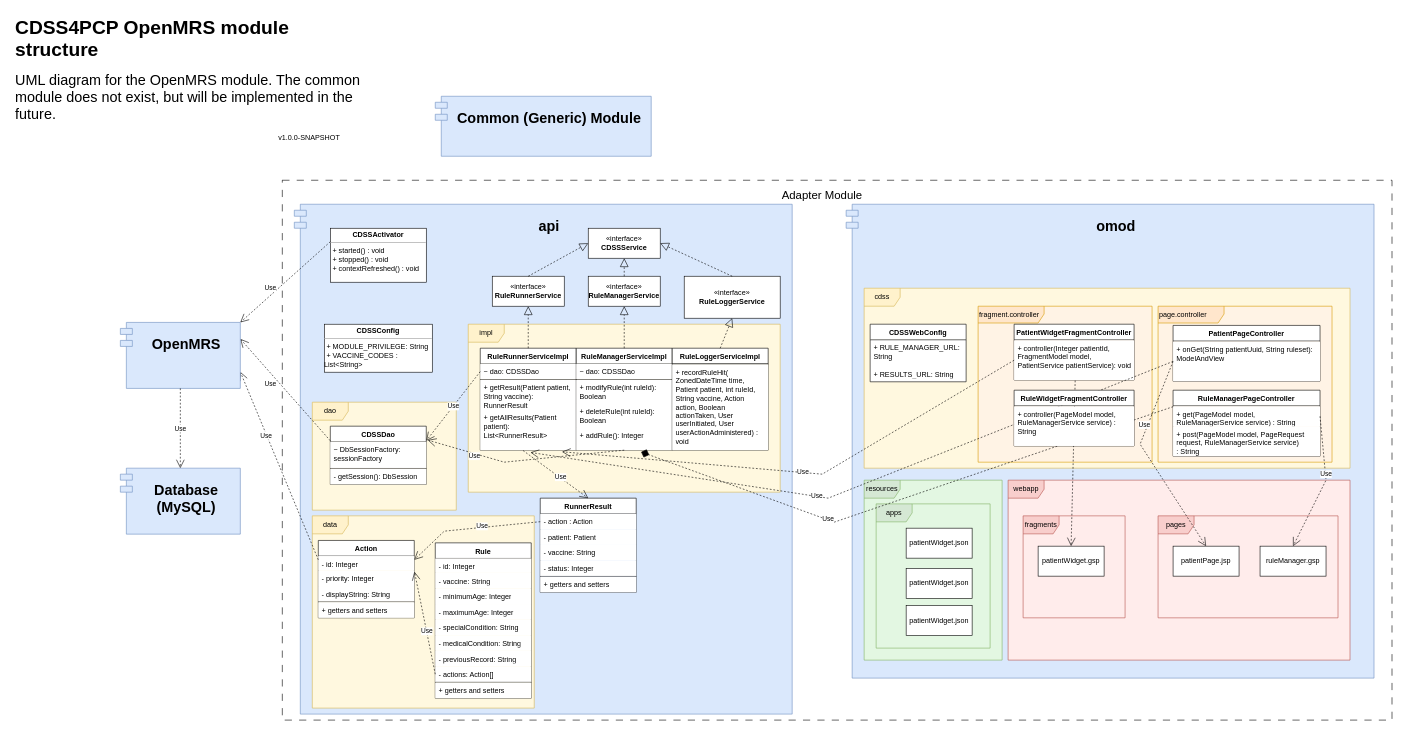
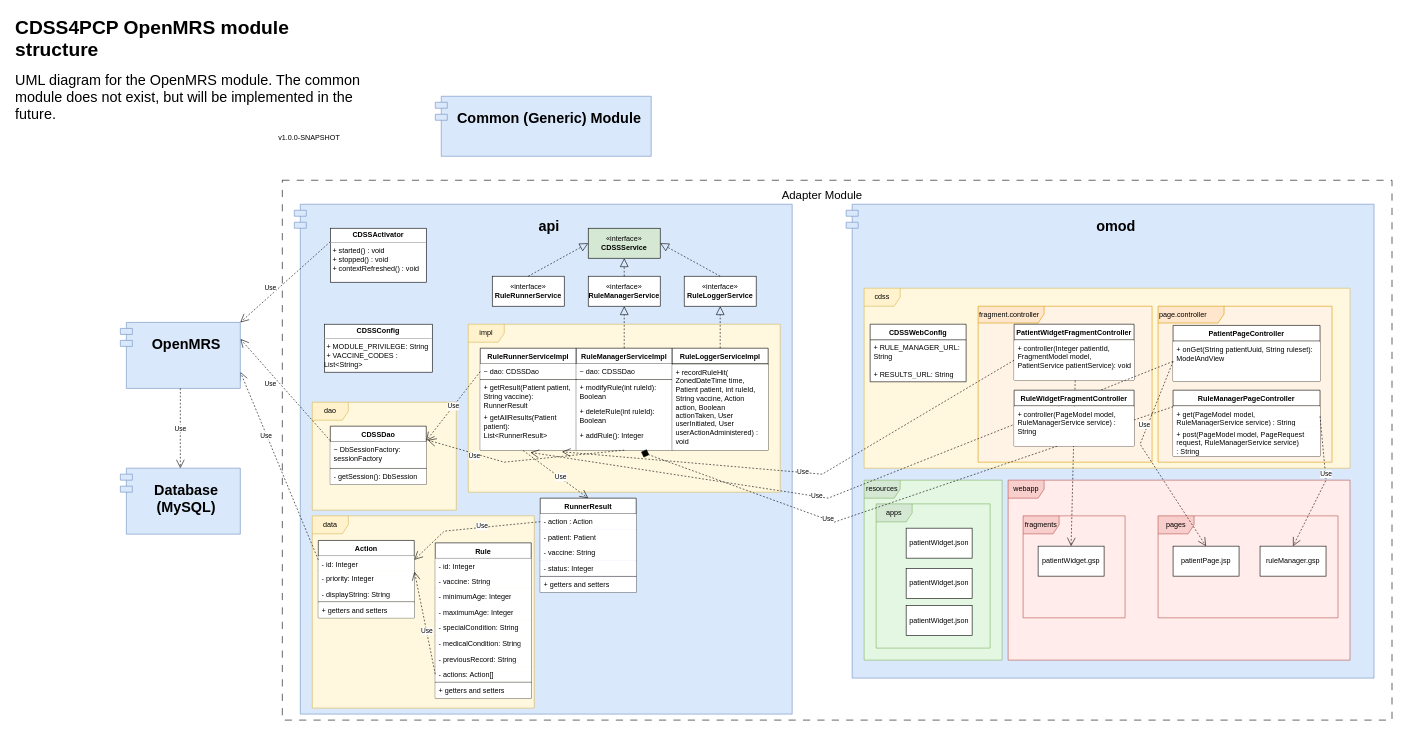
node "«interface» CDSSService": fillcolor #ffffff -> #d5e8d4
node "«interface» RuleLoggerService": size 96x42 -> 72x30
edge "RuleRunnerServiceImpl" -> "«interface» RuleRunnerService": removed
